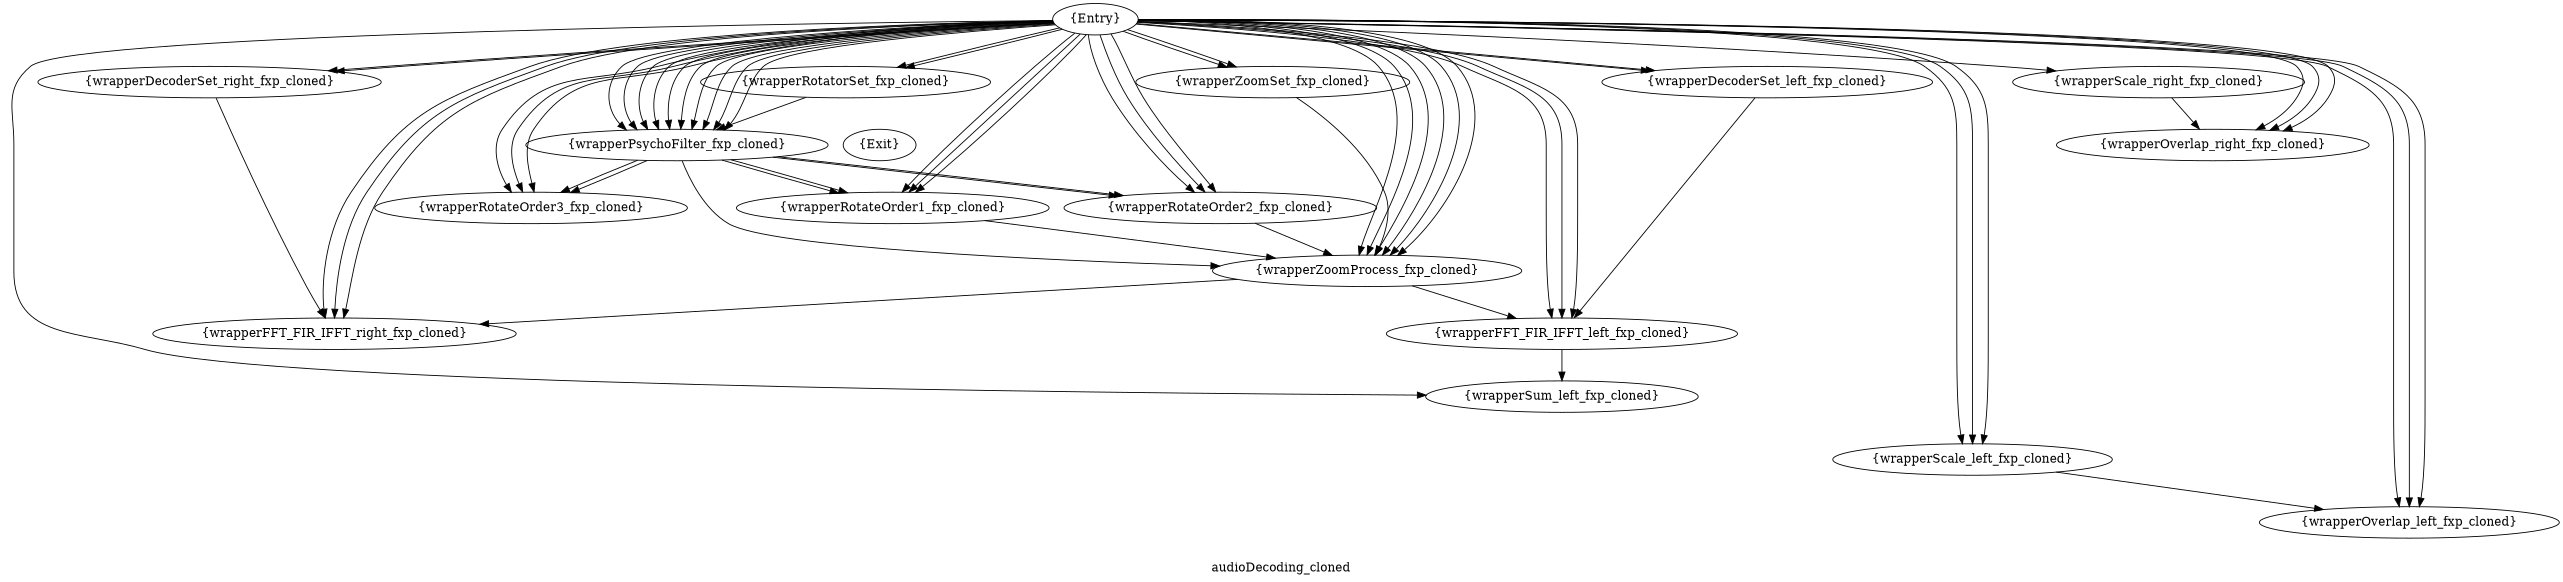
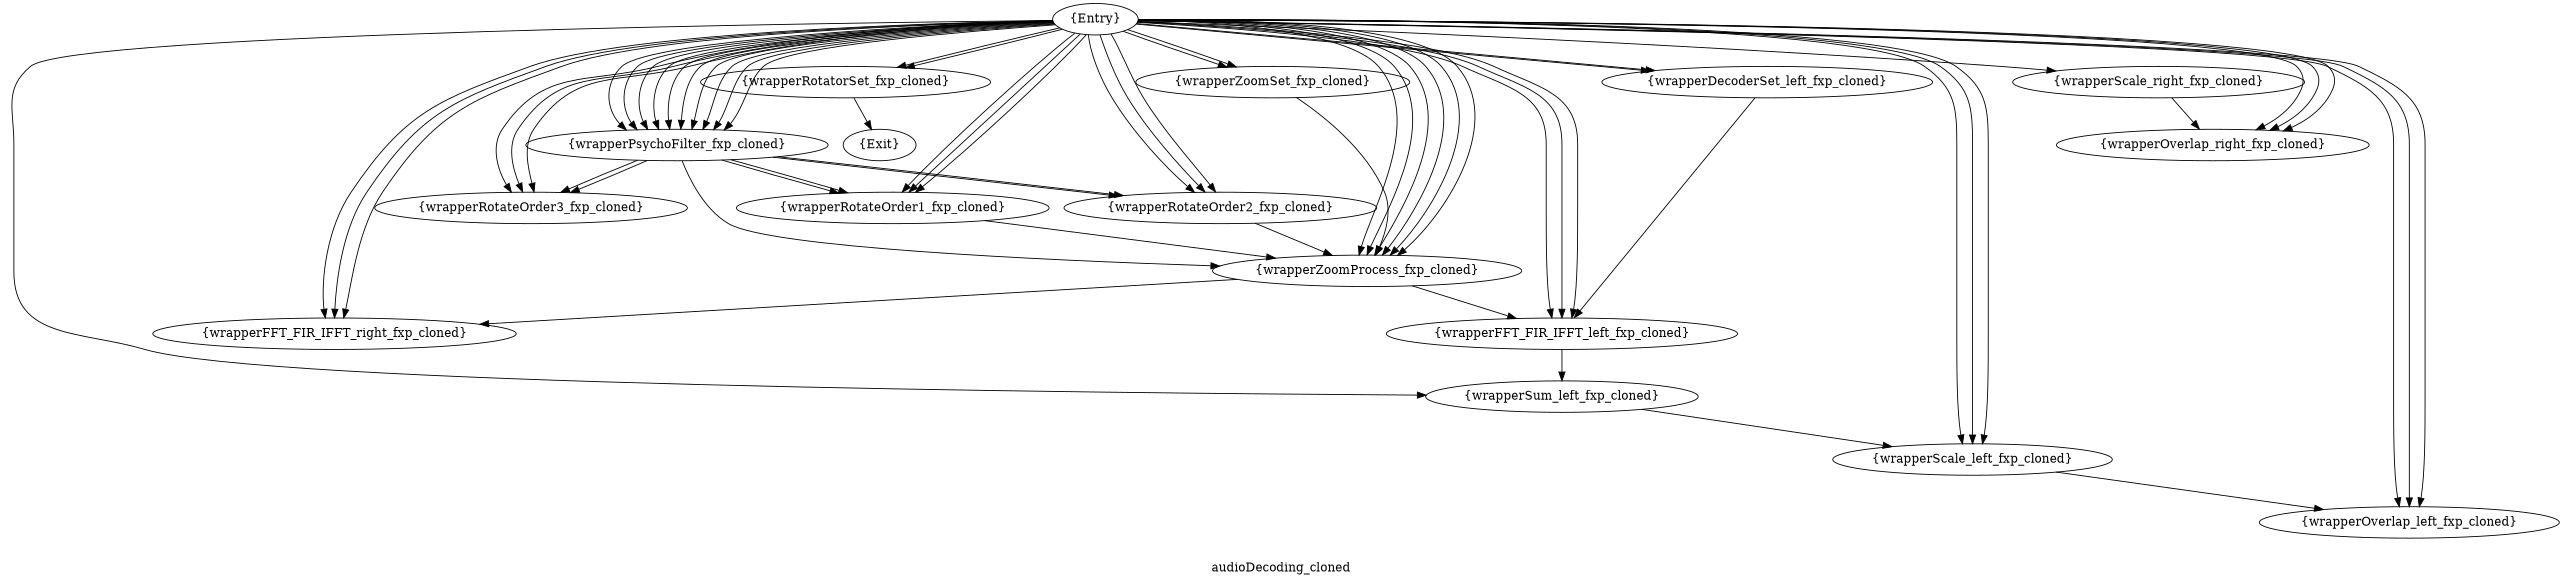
node "{wrapperDecoderSet_right_fxp_cloned}": removed
edge "{wrapperRotatorSet_fxp_cloned}" -> "{wrapperPsychoFilter_fxp_cloned}": now "{wrapperRotatorSet_fxp_cloned}" -> "{Exit}"
edge "{wrapperSum_left_fxp_cloned}" -> "{wrapperScale_left_fxp_cloned}": added
